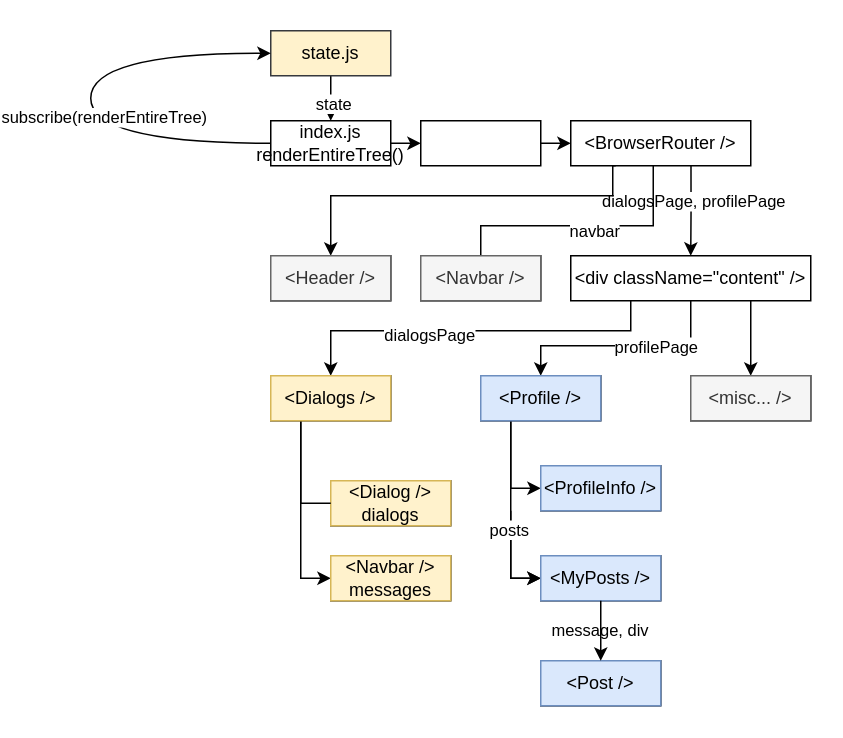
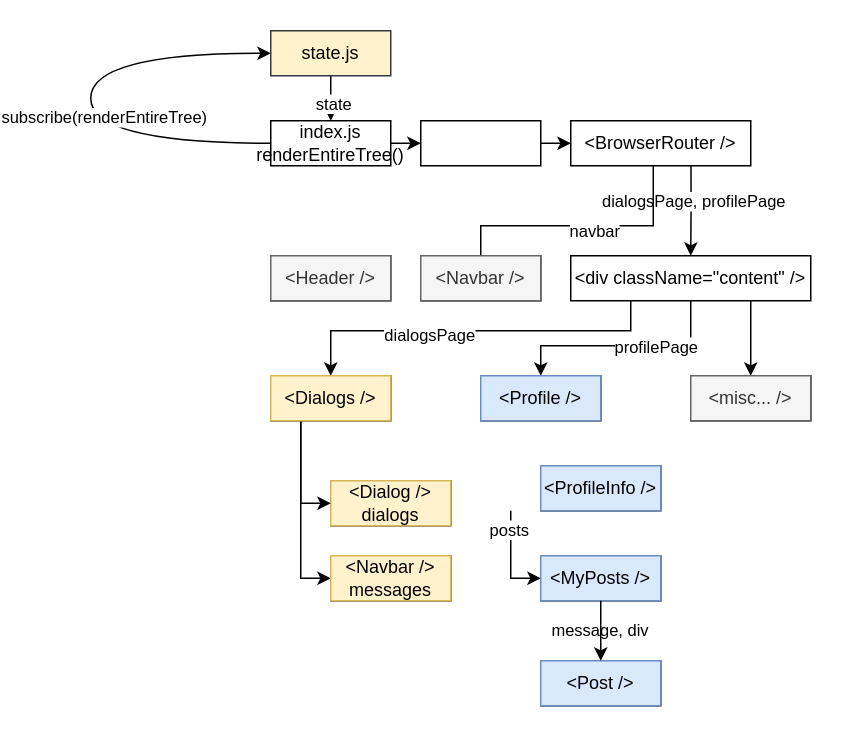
edge "<BrowserRouter />" -> "<Header />": removed
edge "<Profile />" -> "<ProfileInfo />": removed
edge "<Profile />" -> "<MyPosts />": removed
edge "<Dialogs />" -- "<Dialog /> dialogs": arrowhead none -> classic
